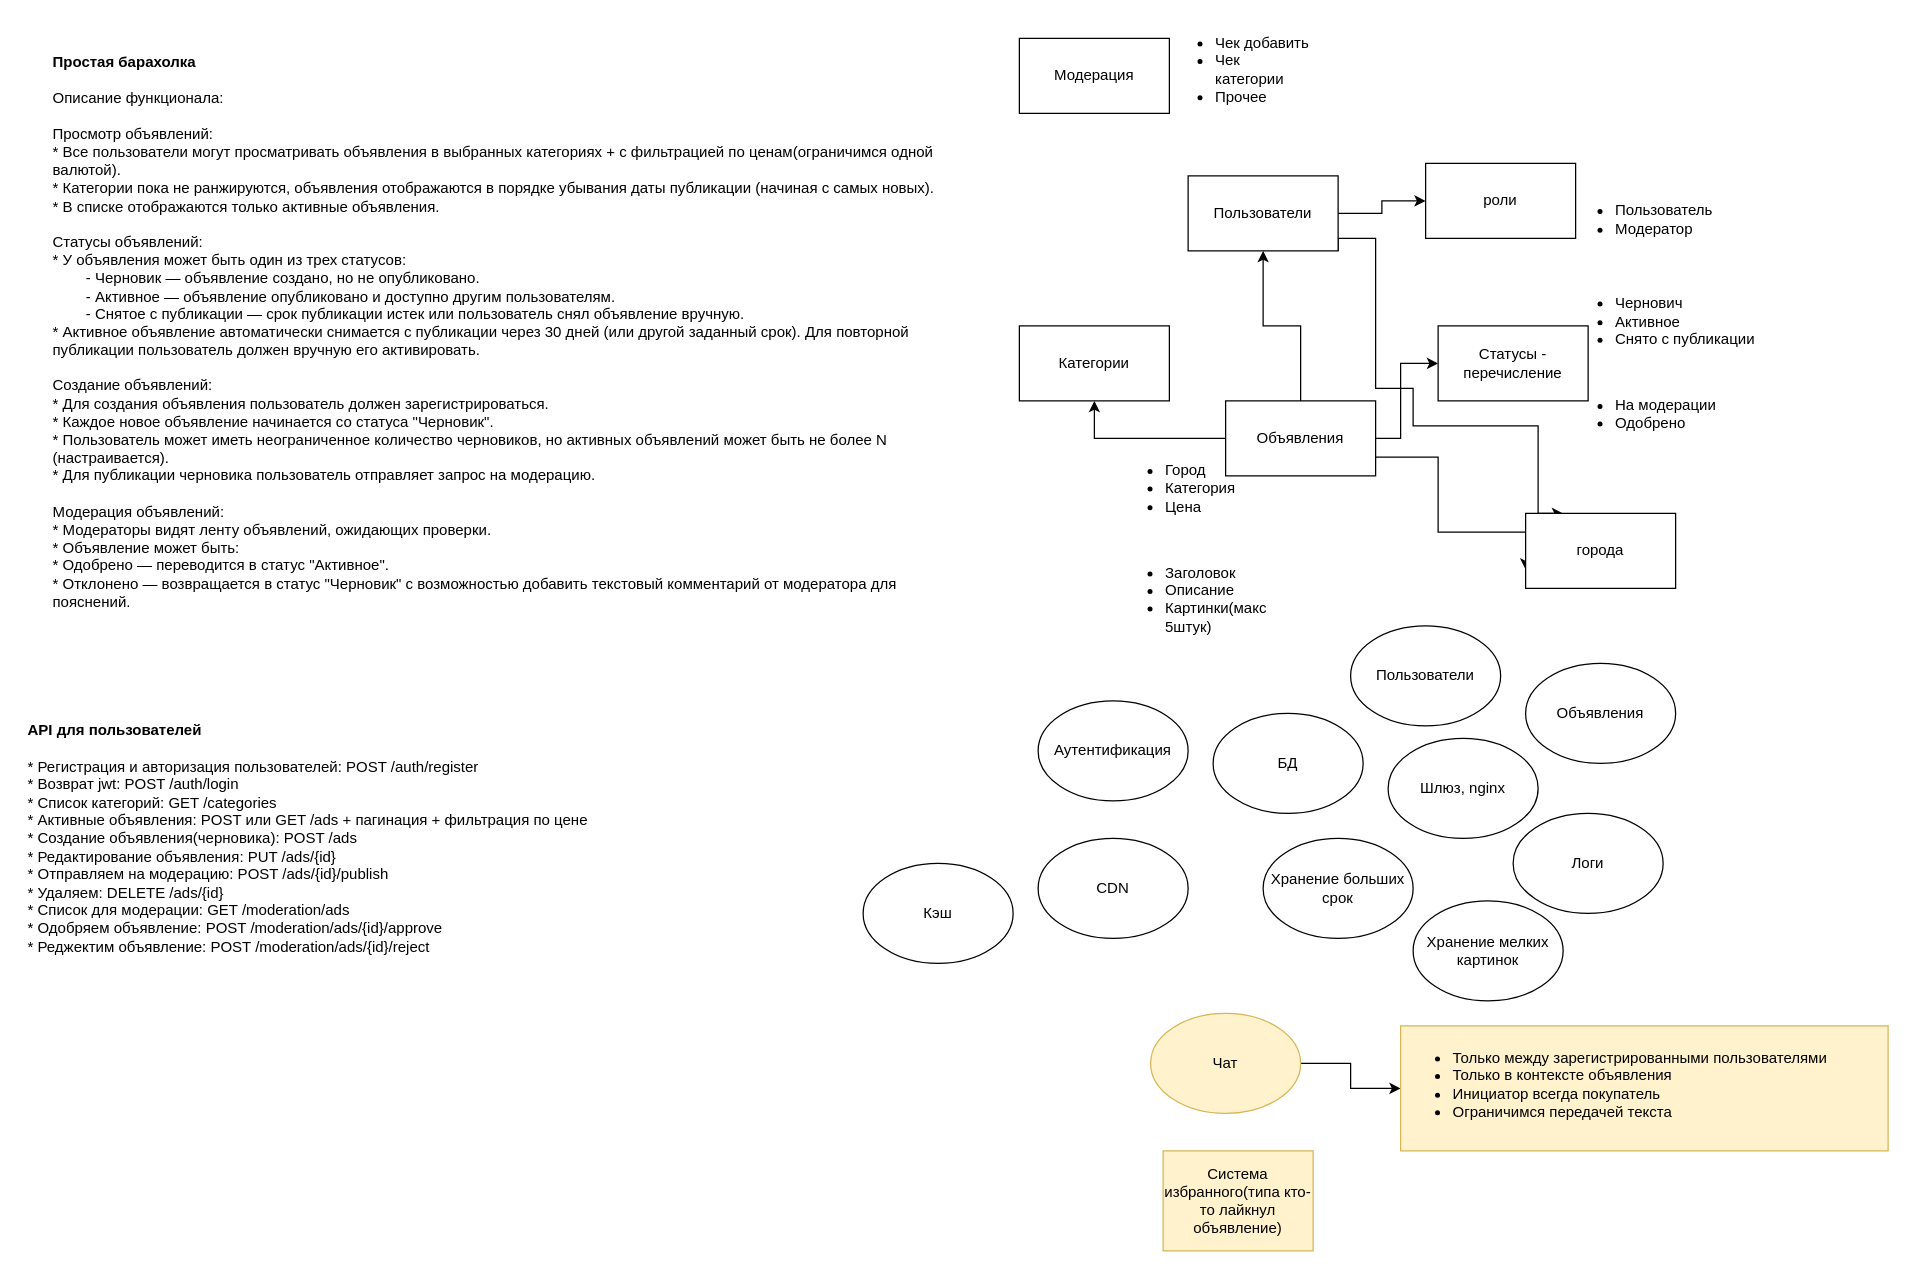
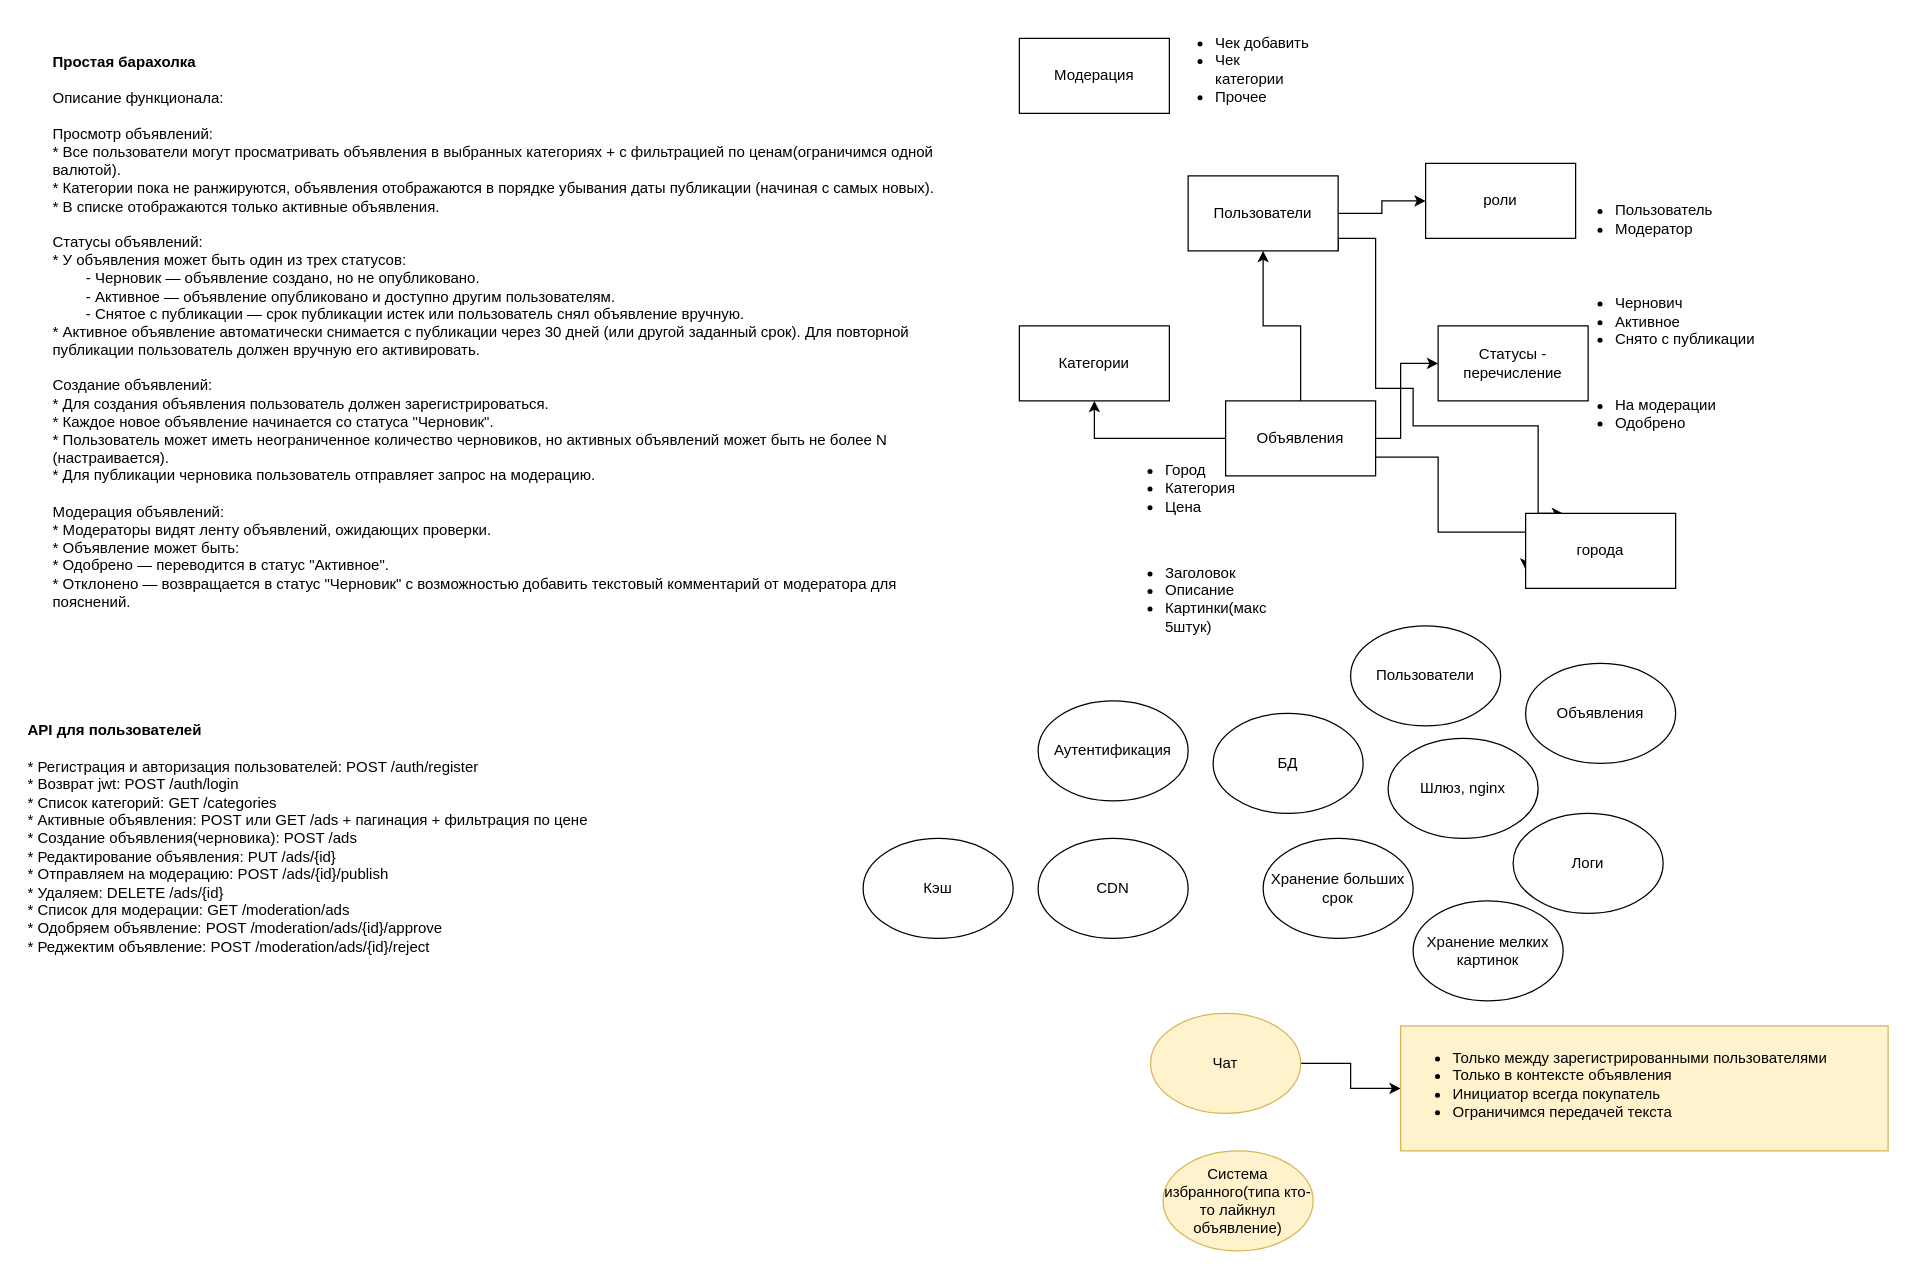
node "Кэш": moved (938, 913) -> (938, 888)
node "Система избранного(типа кто-то лайкнул объявление)": shape rectangle -> ellipse
